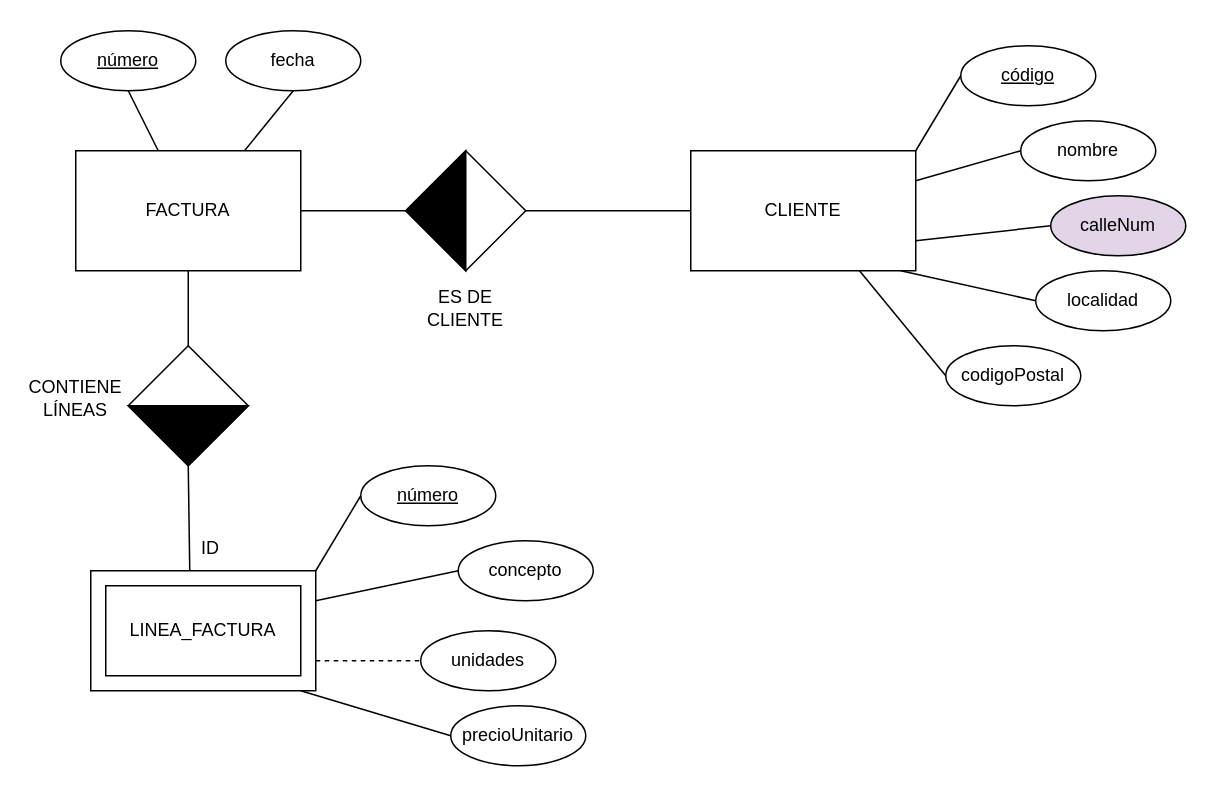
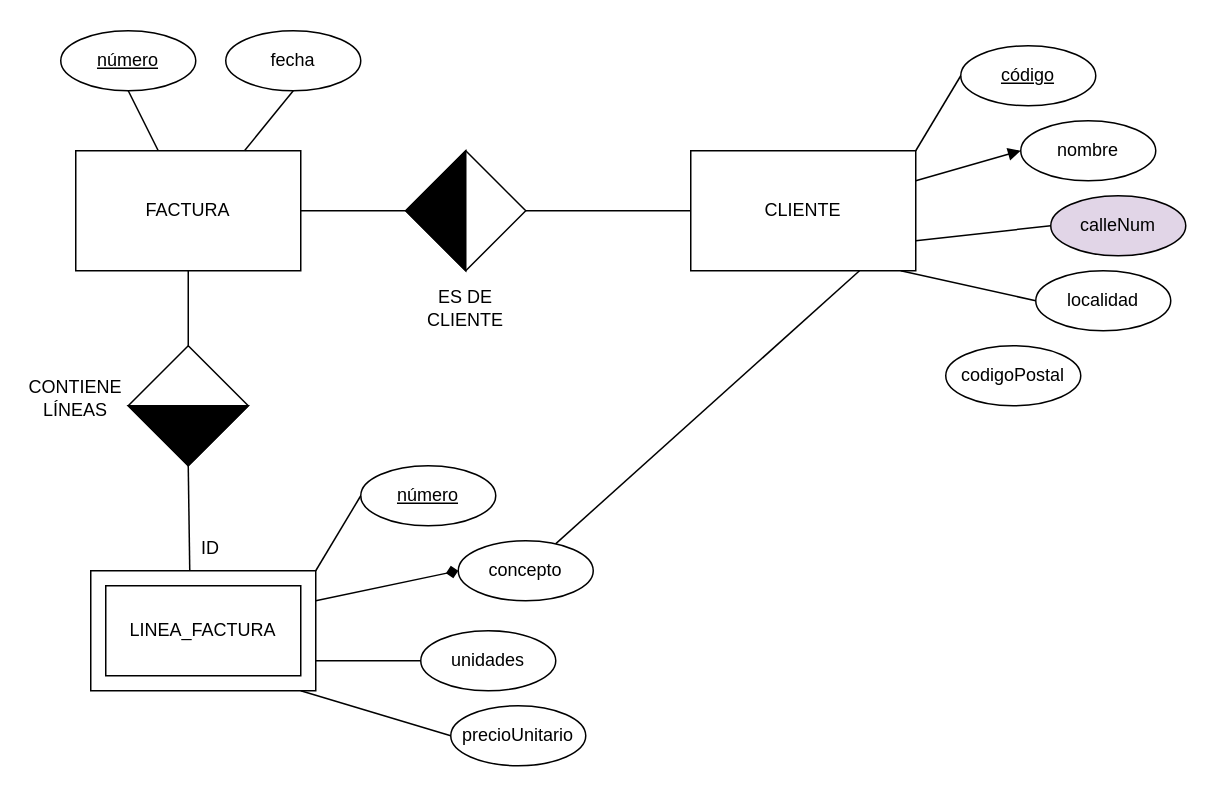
edge "nombre" -- "CLIENTE": arrowhead none -> block
edge "CLIENTE" -- "codigoPostal": now "CLIENTE" -- "concepto"
edge "concepto" -- "LINEA_FACTURA": arrowhead none -> diamond
edge "LINEA_FACTURA" -- "unidades": style dashed -> solid
